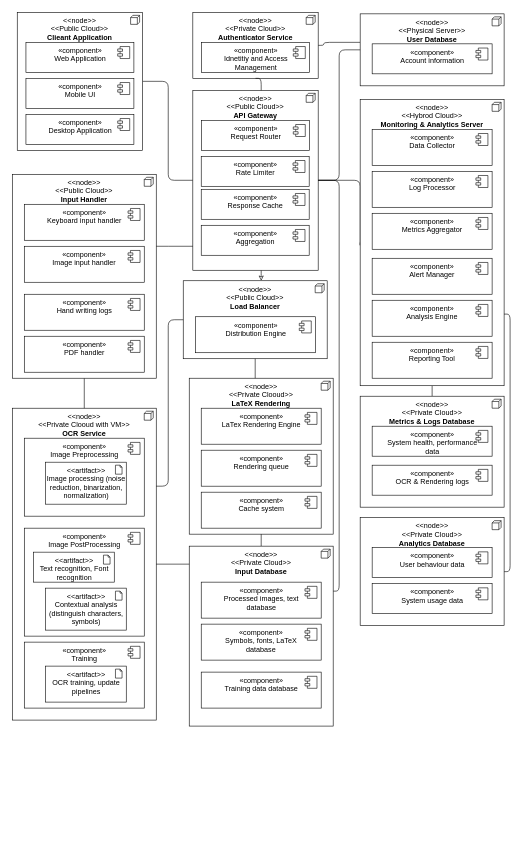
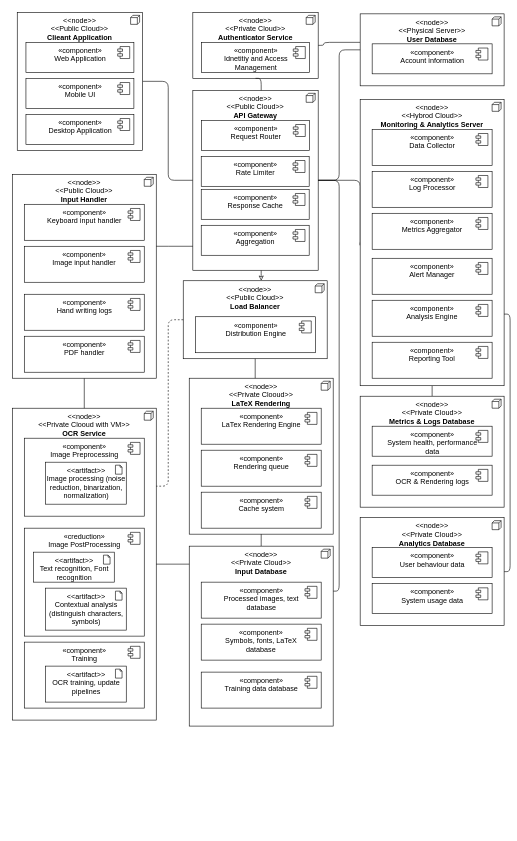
edge "<<node>> <<Public Cloud>>Load Balancer" -- "<<node>> <<Private Clooud with VM>> OCR Service": style solid -> dashed
node "«component» Image PostProcessing": label "«component» Image PostProcessing" -> "«creduction» Image PostProcessing"
